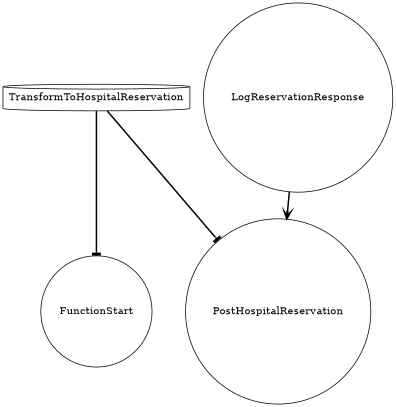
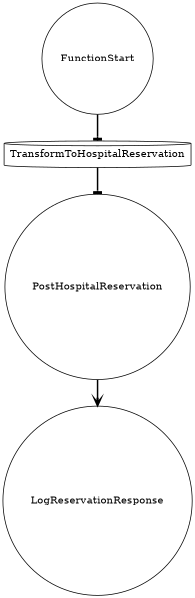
edge "TransformToHospitalReservation" -> "FunctionStart": reversed
edge "LogReservationResponse" -> "PostHospitalReservation": reversed
